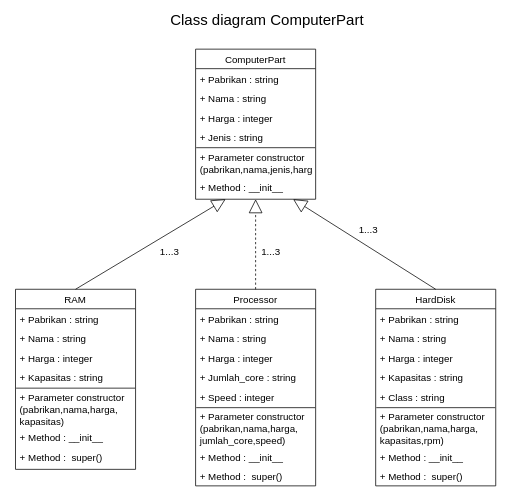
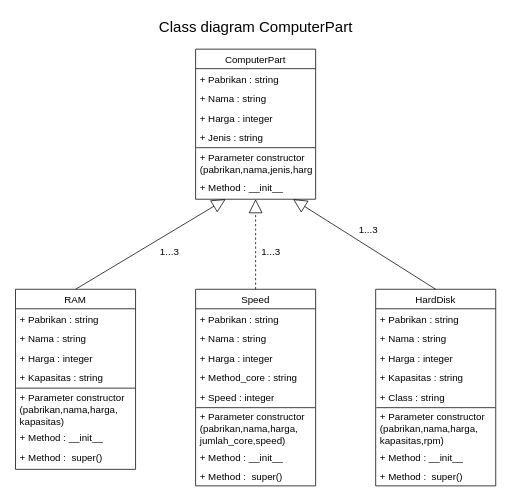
node "Class diagram ComputerPart": moved (267, 19) -> (255, 27)
node "Processor": label "Processor" -> "Speed"
node "+ Jumlah_core : string": label "+ Jumlah_core : string" -> "+ Method_core : string"
